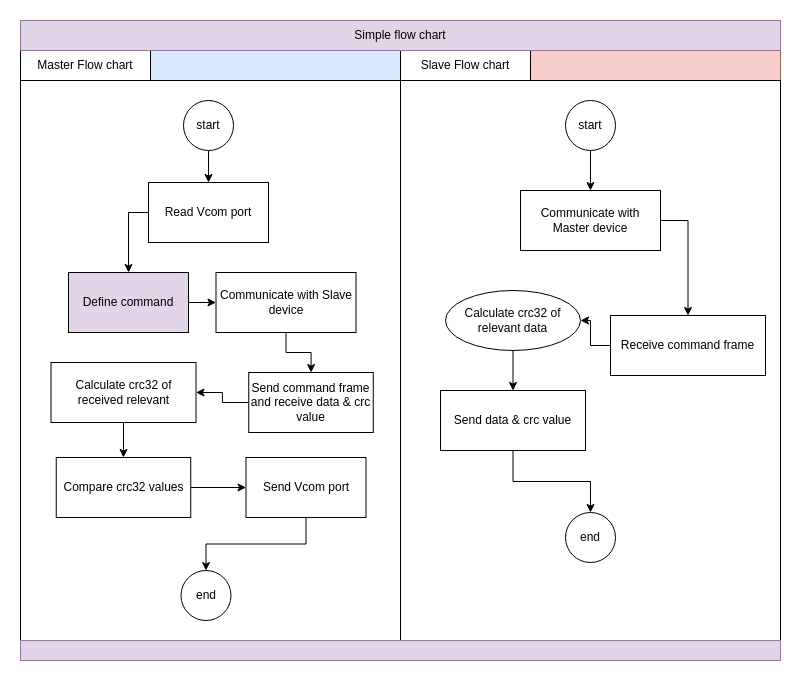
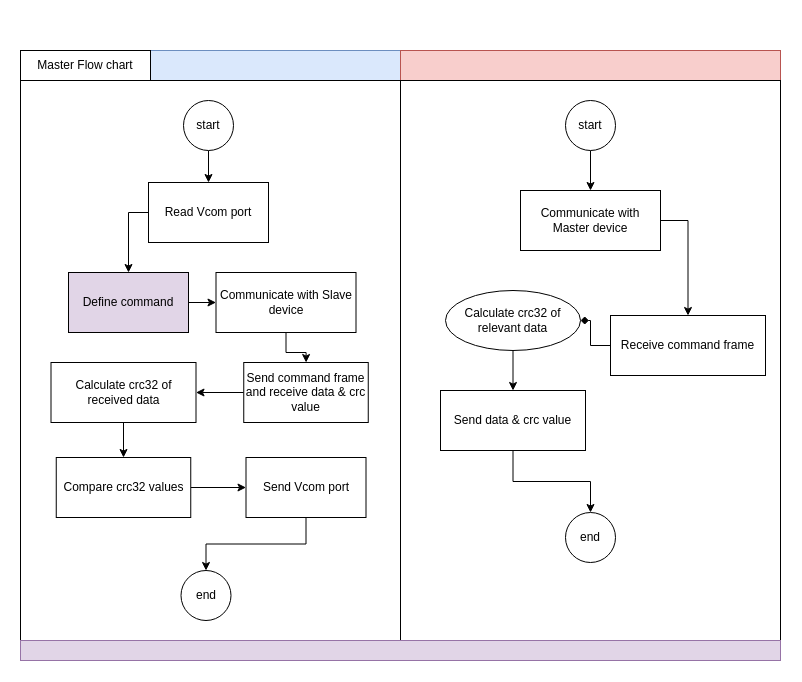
node "Simple flow chart": removed
node "Slave Flow chart": removed
edge "Receive command frame" -> "Calculate crc32 of relevant data": arrowhead classic -> diamond
node "Calculate crc32 of received relevant": label "Calculate crc32 of received relevant" -> "Calculate crc32 of received data"
node "Send command frame and receive data & crc value": moved (311, 403) -> (306, 393)
